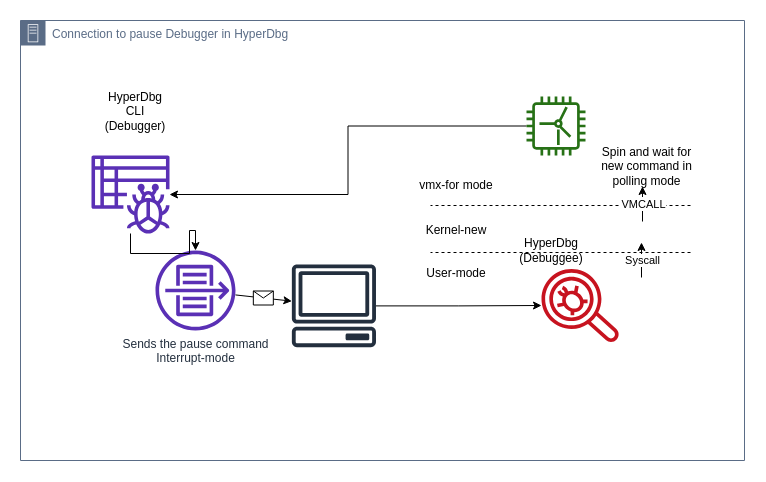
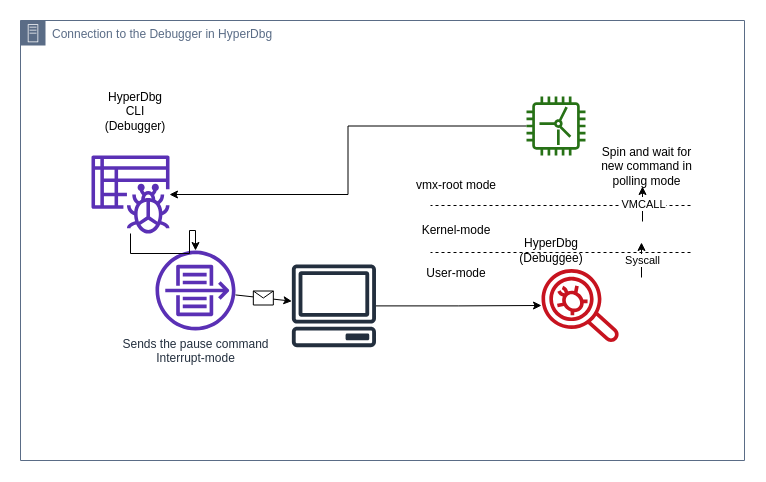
node "Connection to pause Debugger in HyperDbg": label "Connection to pause Debugger in HyperDbg" -> "Connection to the Debugger in HyperDbg"
node "vmx-for mode": label "vmx-for mode" -> "vmx-root mode"
node "Kernel-new": label "Kernel-new" -> "Kernel-mode"
